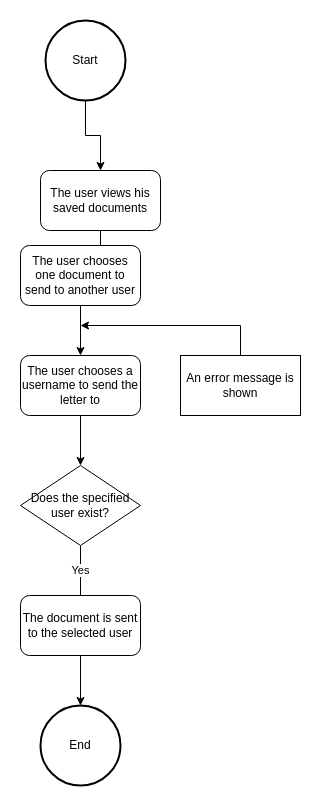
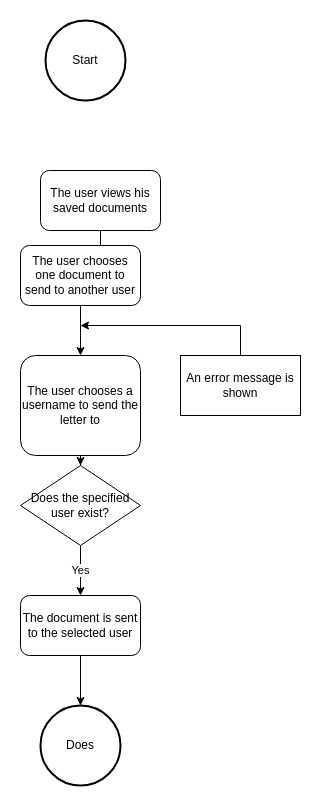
edge "Start" -> "The user views his saved documents": removed
node "The user chooses a username to send the letter to": size 120x60 -> 120x100
edge "Does the specified user exist?" -- "The document is sent to the selected user": arrowhead none -> classic
node "End": label "End" -> "Does"
